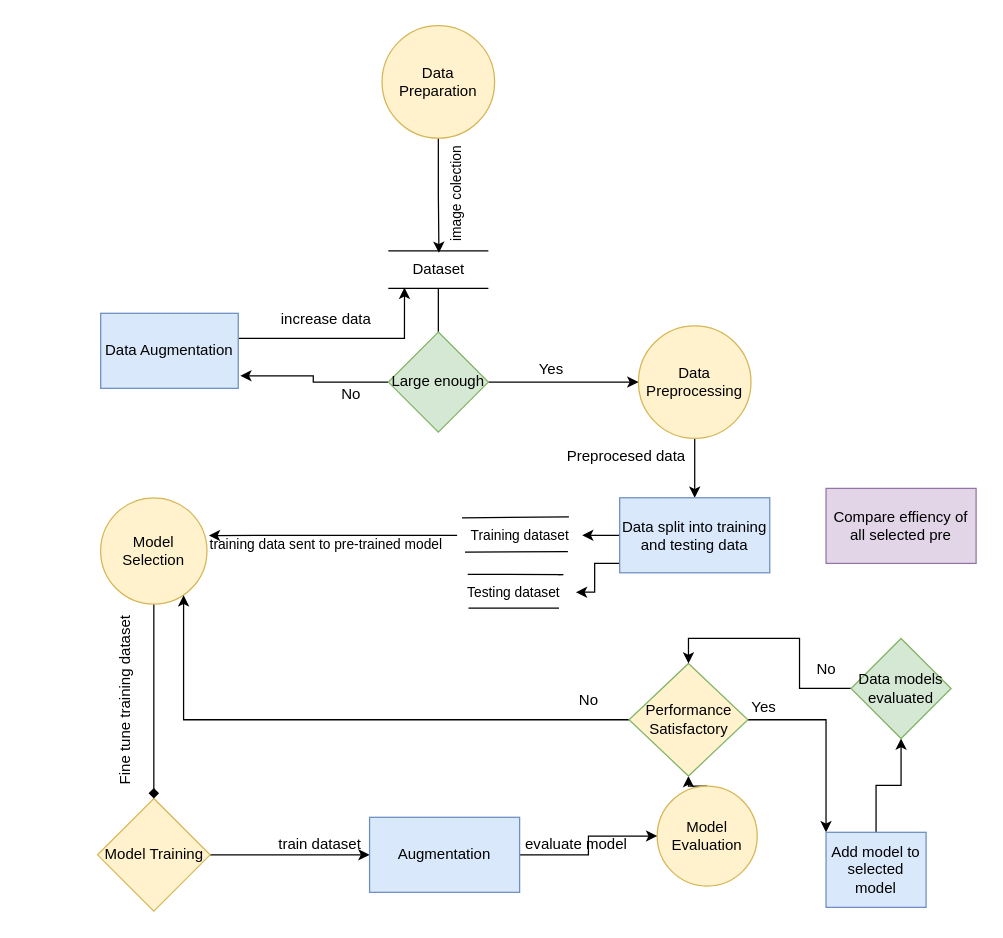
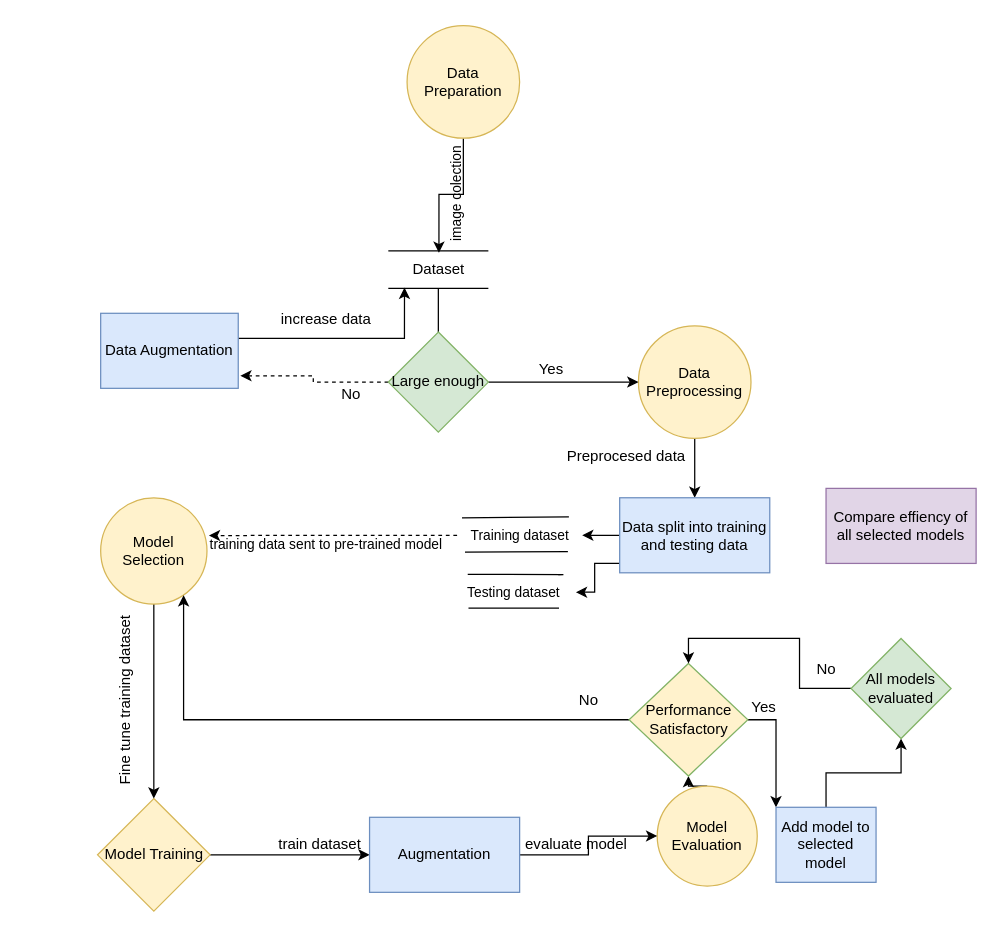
node "Data Preparation": moved (438, 82) -> (463, 82)
edge "Large enough" -> "Data Augmentation": style solid -> dashed
node "Compare effiency of all selected pre": label "Compare effiency of all selected pre" -> "Compare effiency of all selected models"
edge "Training dataset" -> "Model Selection": style solid -> dashed
node "Data models evaluated": label "Data models evaluated" -> "All models evaluated"
edge "Model Selection" -> "Model Training": arrowhead diamond -> classic
node "Add model to selected model": moved (876, 869) -> (826, 844)
